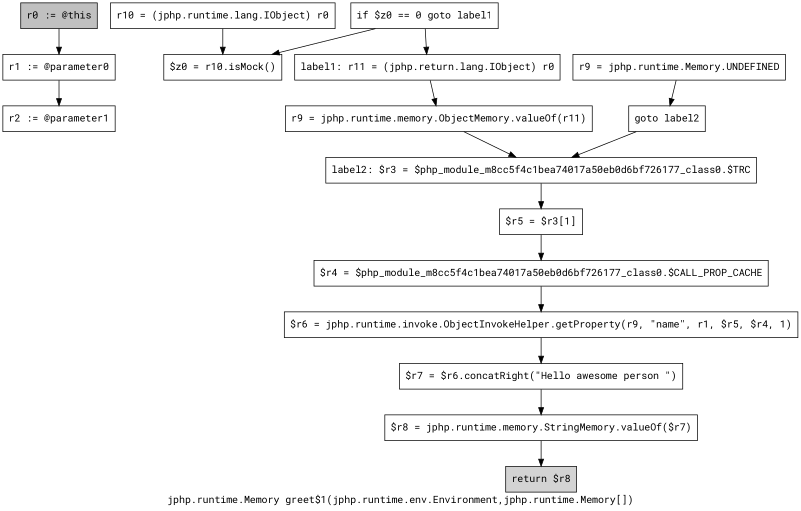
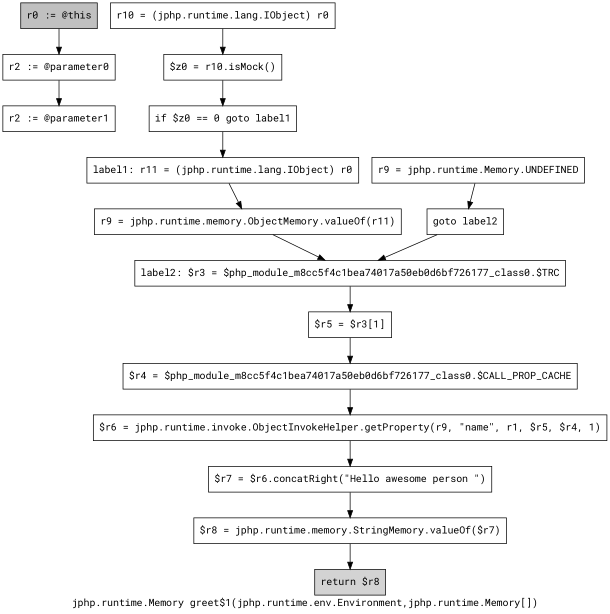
edge "if $z0 == 0 goto label1" -> "$z0 = r10.isMock()": reversed
node "r1 := @parameter0": label "r1 := @parameter0" -> "r2 := @parameter0"
node "label1: r11 = (jphp.return.lang.IObject) r0": label "label1: r11 = (jphp.return.lang.IObject) r0" -> "label1: r11 = (jphp.runtime.lang.IObject) r0"
